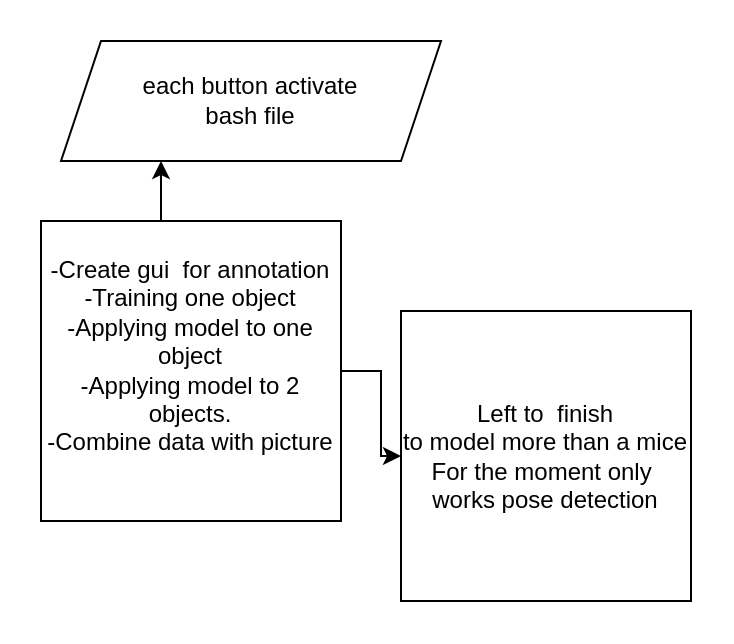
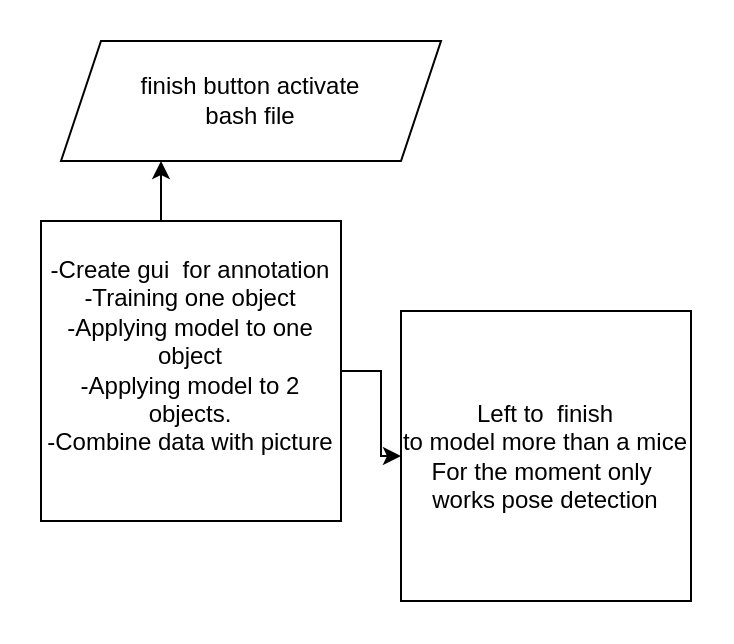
node "each button activate bash file": label "each button activate bash file" -> "finish button activate bash file"
